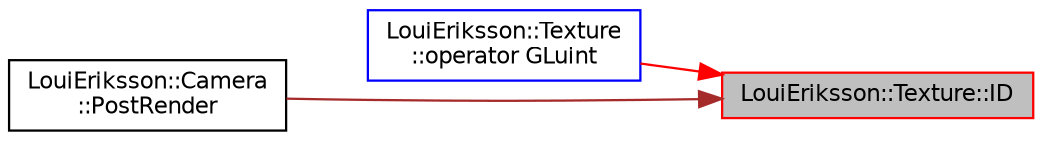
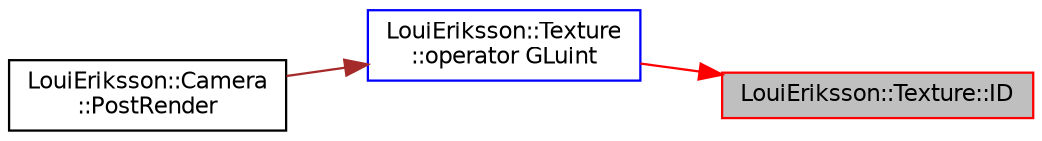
edge "LouiEriksson::Camera ::PostRender" -> "LouiEriksson::Texture::ID": now "LouiEriksson::Camera ::PostRender" -> "LouiEriksson::Texture ::operator GLuint"
